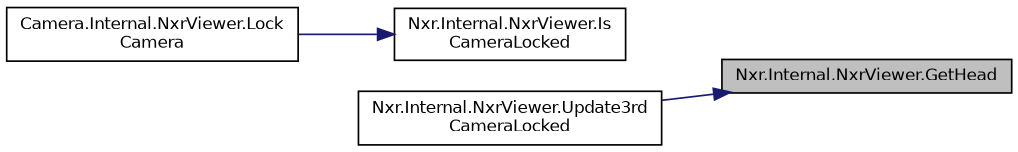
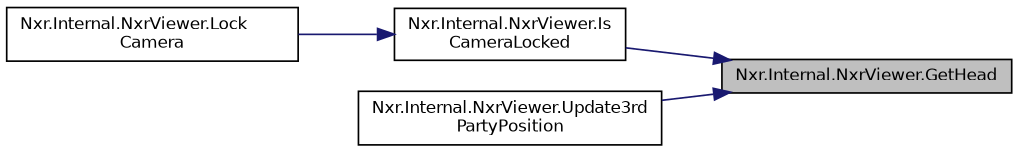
node "Camera.Internal.NxrViewer.Lock Camera": label "Camera.Internal.NxrViewer.Lock Camera" -> "Nxr.Internal.NxrViewer.Lock Camera"
edge "Nxr.Internal.NxrViewer.Is CameraLocked" -> "Nxr.Internal.NxrViewer.GetHead": added
node "Nxr.Internal.NxrViewer.Update3rd CameraLocked": label "Nxr.Internal.NxrViewer.Update3rd CameraLocked" -> "Nxr.Internal.NxrViewer.Update3rd PartyPosition"
